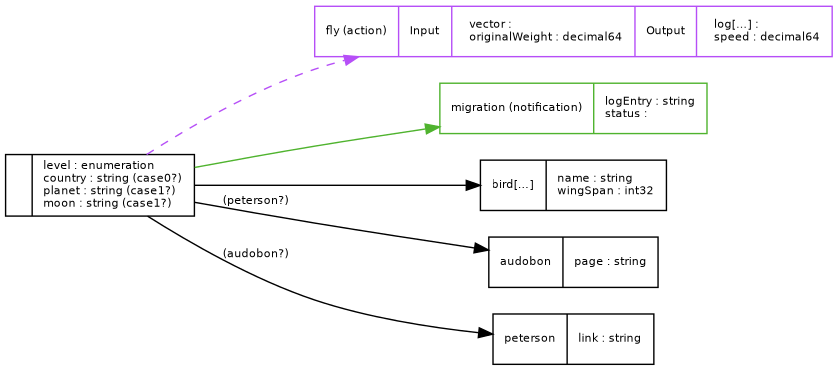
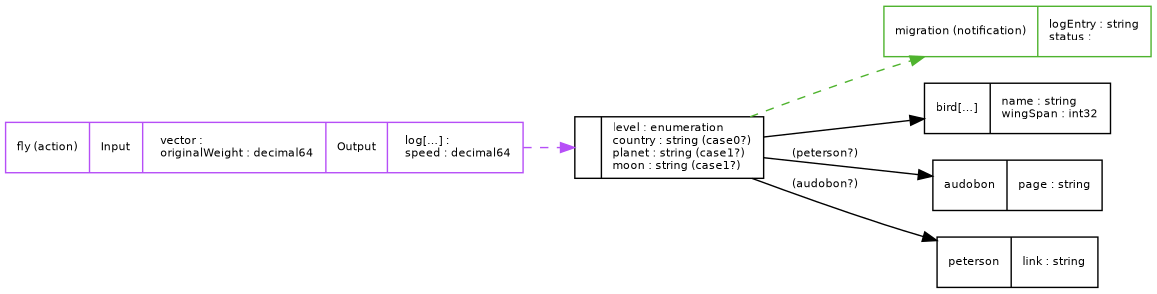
edge "level : enumeration" -> "fly (action)": reversed
edge "level : enumeration" -> "migration (notification)": style solid -> dashed
